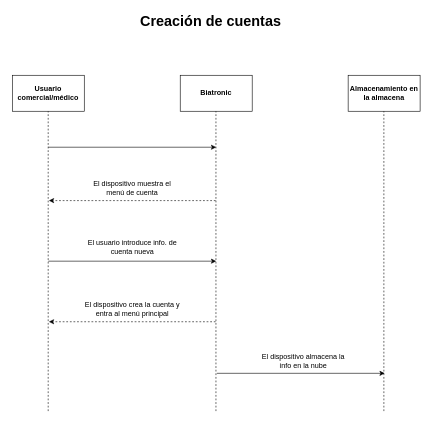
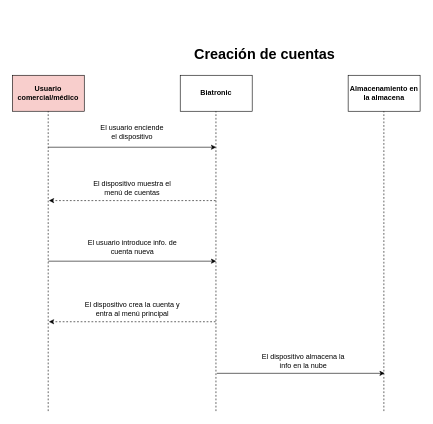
node "Creación de cuentas": moved (211, 21) -> (265, 54)
node "Usuario comercial/médico": fillcolor #ffffff -> #f8cecc
node "El usuario enciende el dispositivo": added
node "El dispositivo muestra el menú de cuenta": label "El dispositivo muestra el menú de cuenta" -> "El dispositivo muestra el menú de cuentas"
